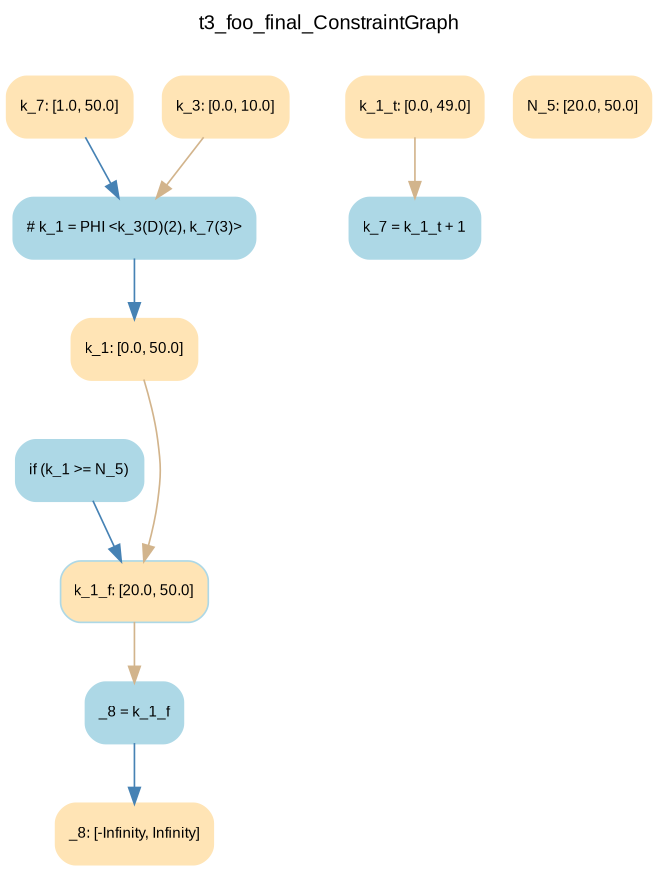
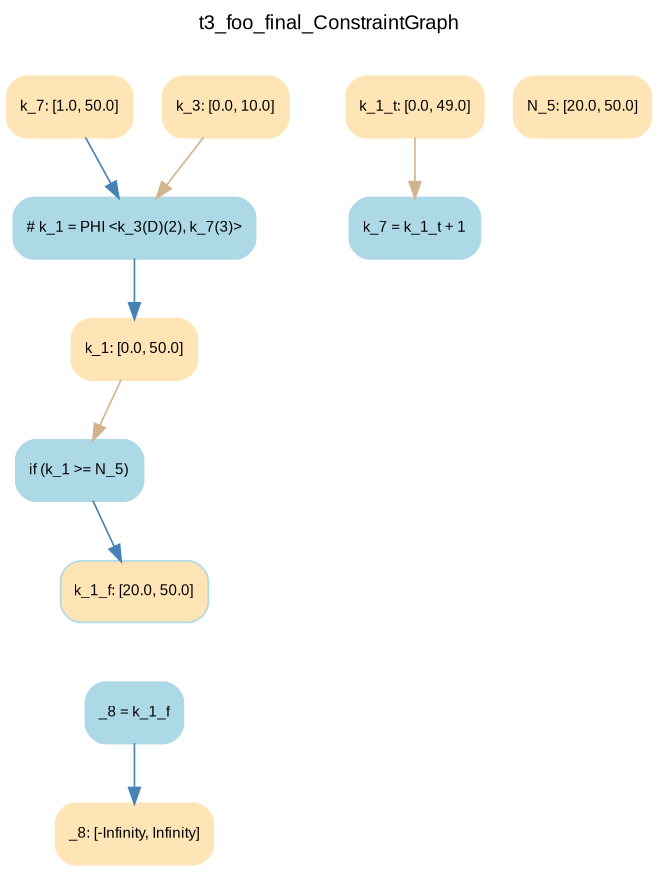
edge "k_1: [0.0, 50.0]" -> "k_1_f: [20.0, 50.0]": now "k_1: [0.0, 50.0]" -> "if (k_1 >= N_5)"
edge "k_1_f: [20.0, 50.0]" -> "_8 = k_1_f": removed
